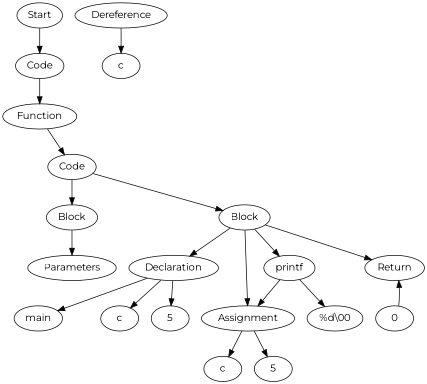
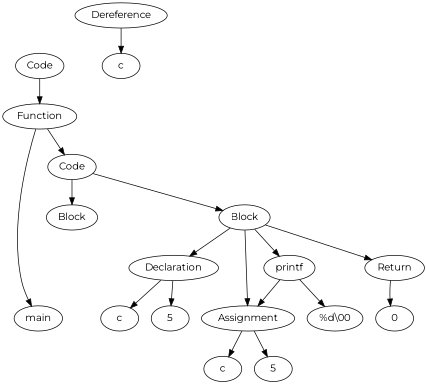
node "Start": removed
node "Parameters": removed
edge "Declaration" -> "main": now "Function" -> "main"
edge "0" -> "Return": reversed
